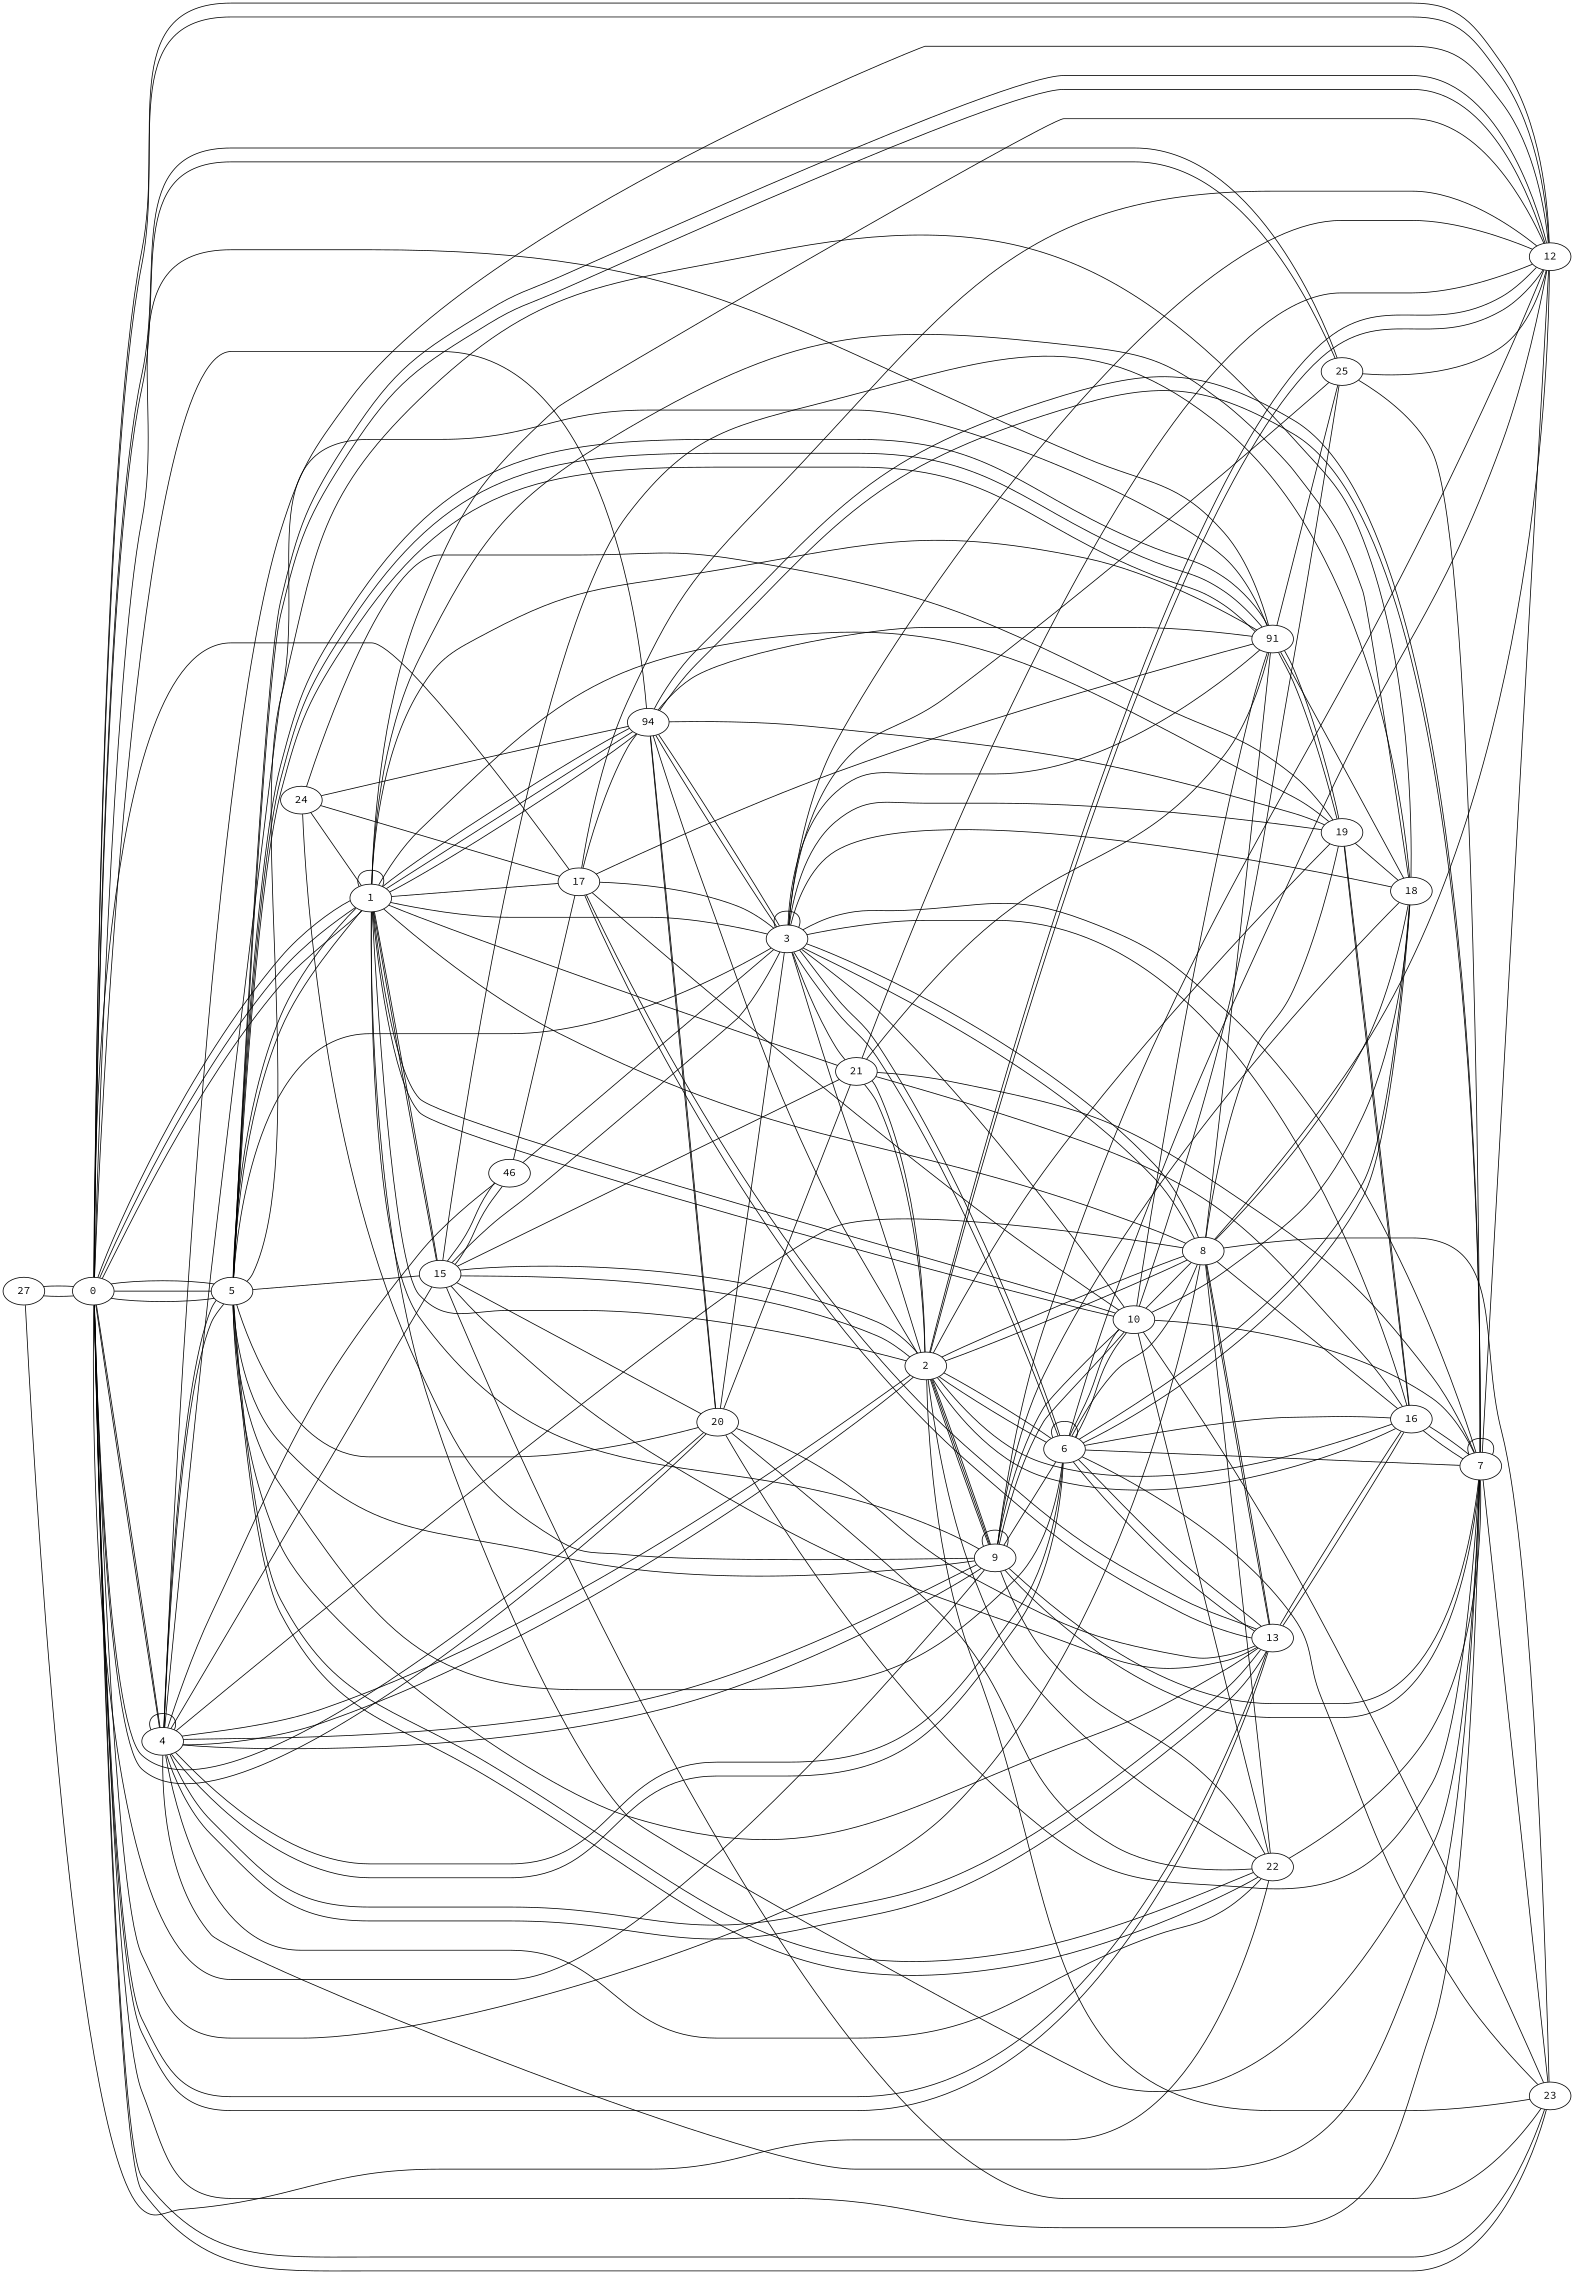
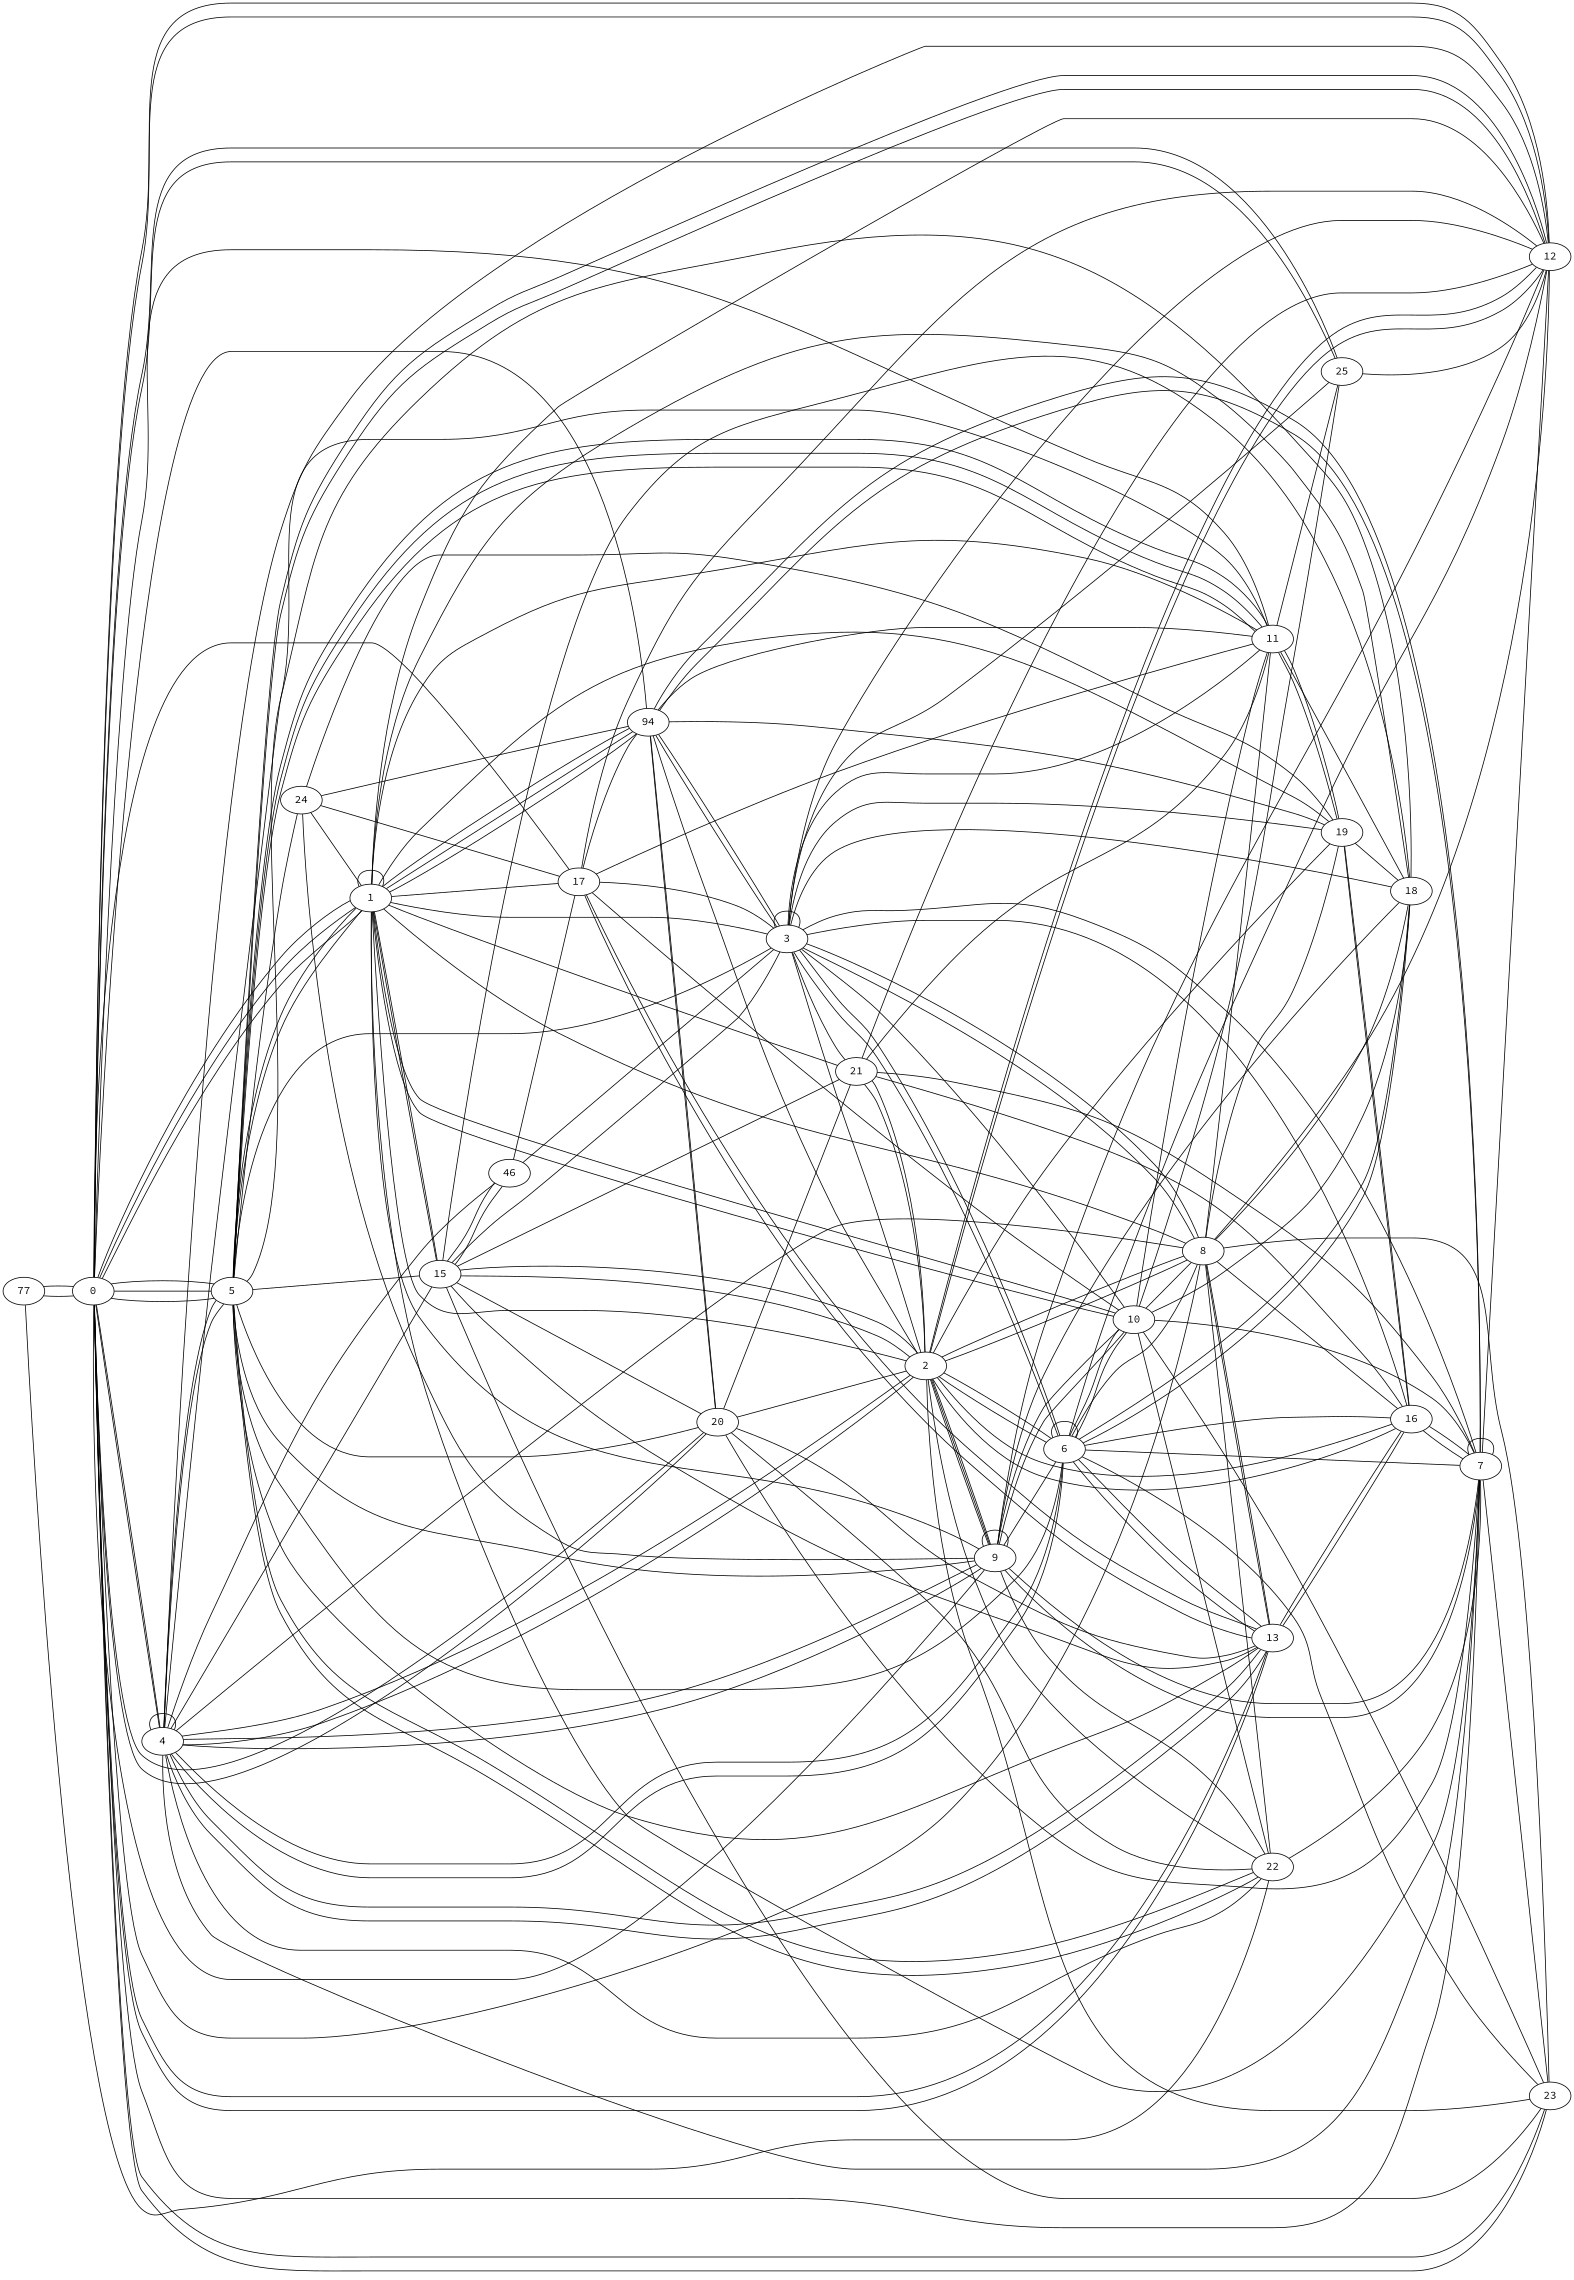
node "91": label "91" -> "11"
edge "25" -- "7": removed
edge "24" -- "5": added
edge "3" -- "20": now "2" -- "20"
node "27": label "27" -> "77"
